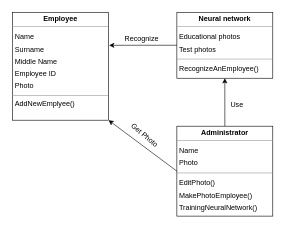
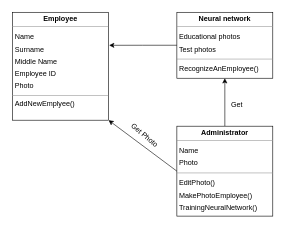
node "Recognize": removed
node "Use": label "Use" -> "Get"
